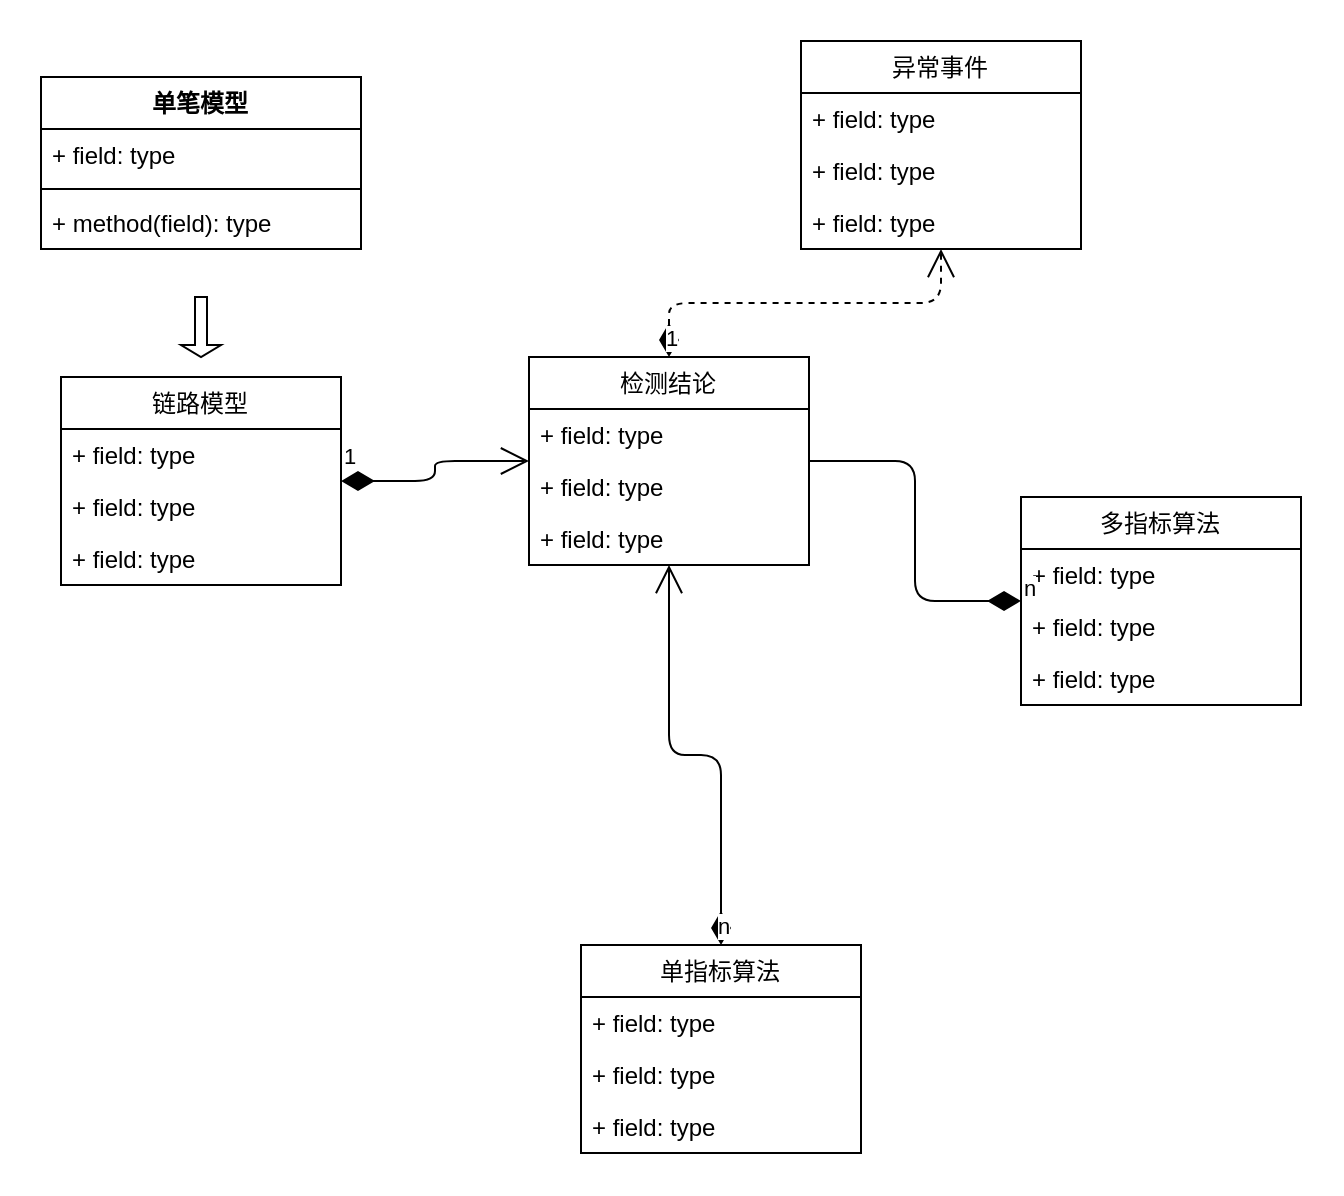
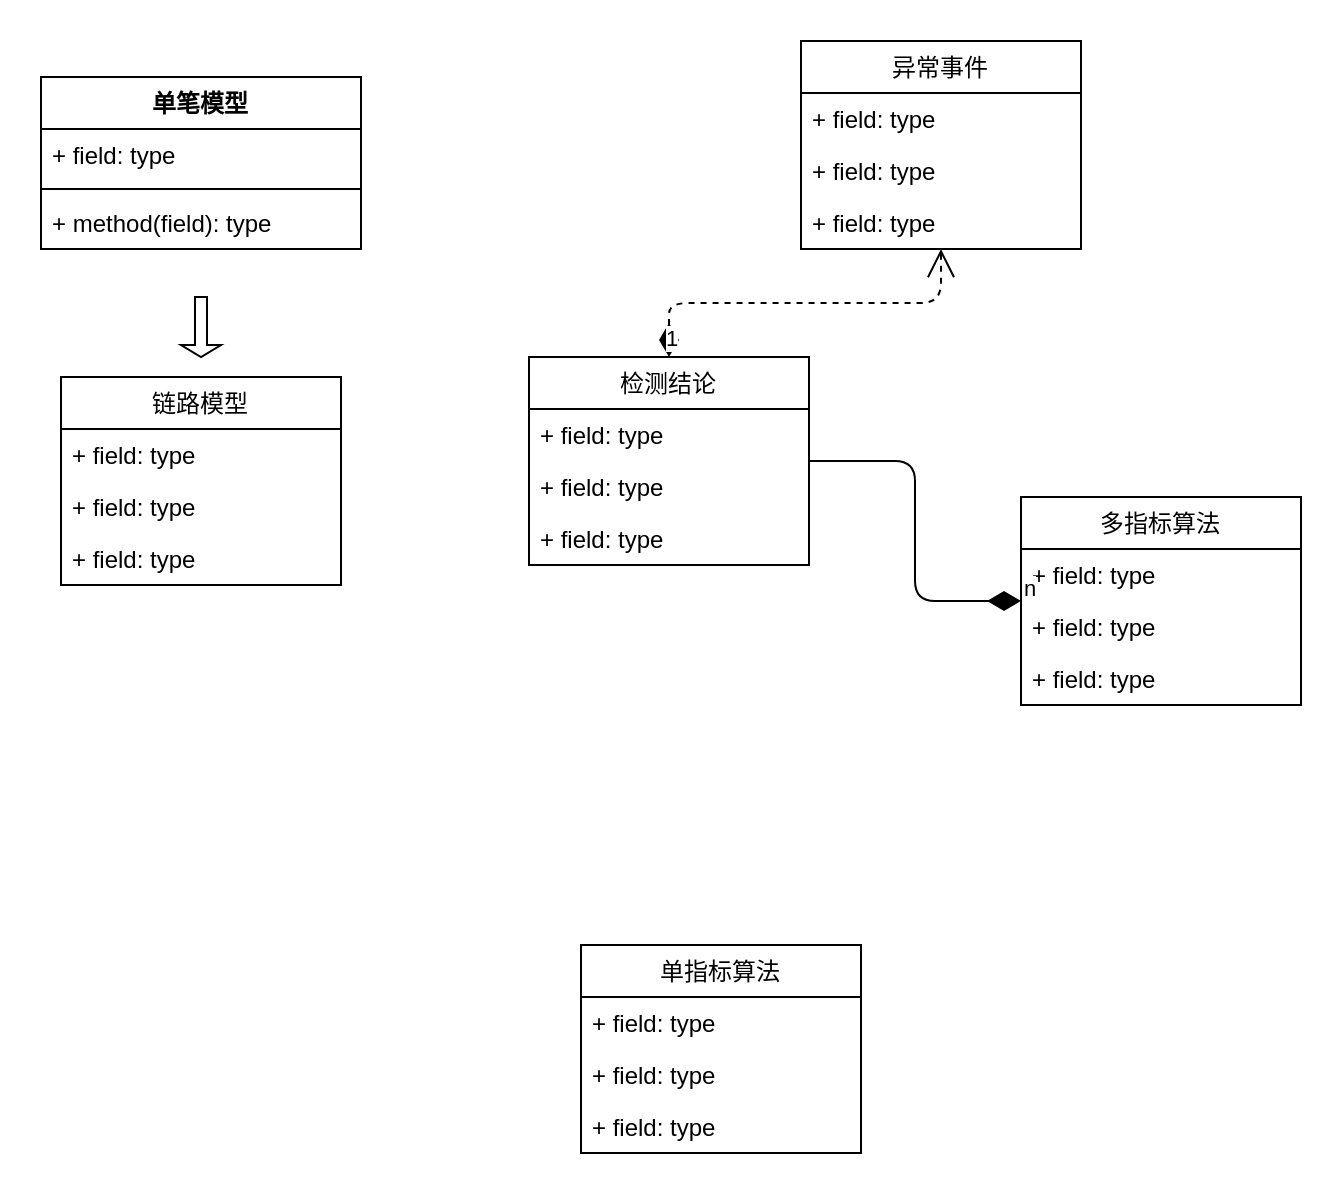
edge "检测结论" -- "链路模型": removed, label "1"
edge "检测结论" -- "单指标算法": removed, label "n"
